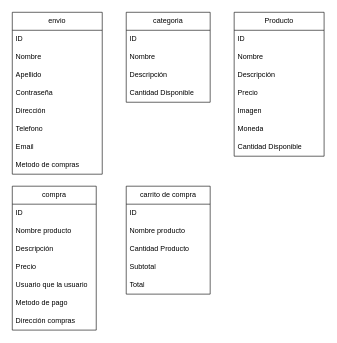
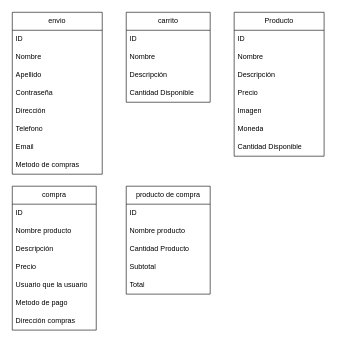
node "categoria": label "categoria" -> "carrito"
node "carrito de compra": label "carrito de compra" -> "producto de compra"
